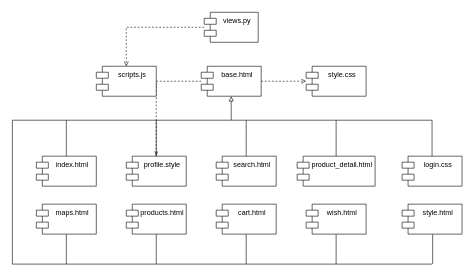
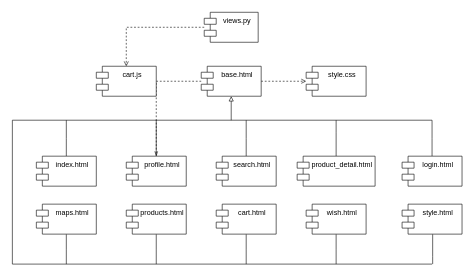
node "scripts.js": label "scripts.js" -> "cart.js"
node "profile.style": label "profile.style" -> "profile.html"
node "login.css": label "login.css" -> "login.html"
